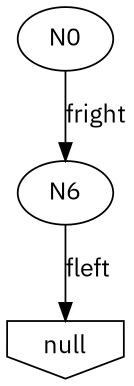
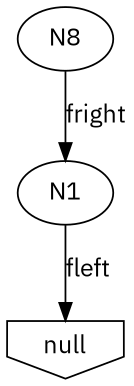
node "N0": label "N0" -> "N8"
node "N6": label "N6" -> "N1"
